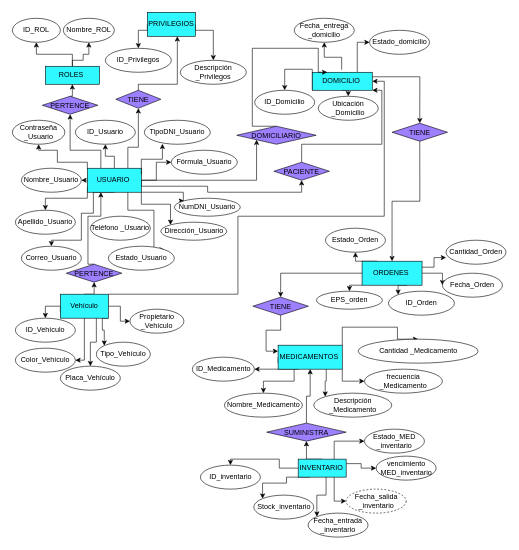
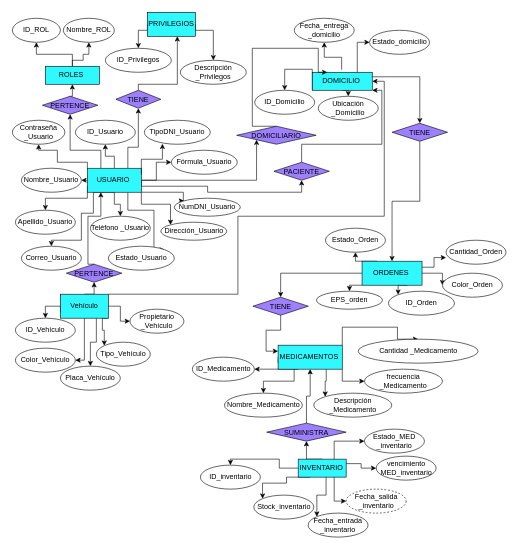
edge "USUARIO" -> "Teléfono _Usuario": added
node "Fecha_Orden": label "Fecha_Orden" -> "Color_Orden"
